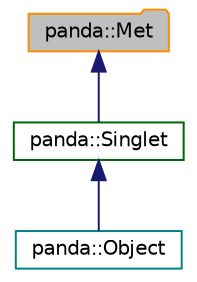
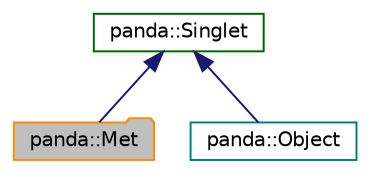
edge "panda::Singlet" -> "panda::Met": reversed
